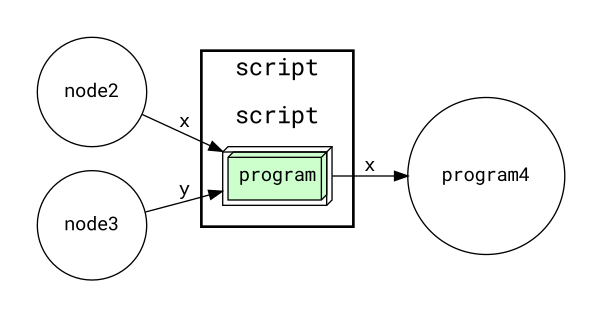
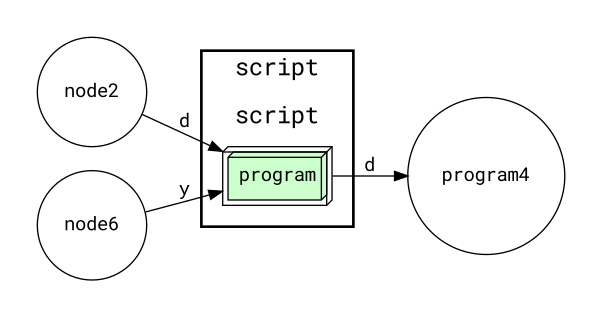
edge "node2" -> "program": label "x" -> "d"
edge "program" -> "program4": label "x" -> "d"
node "node3": label "node3" -> "node6"
